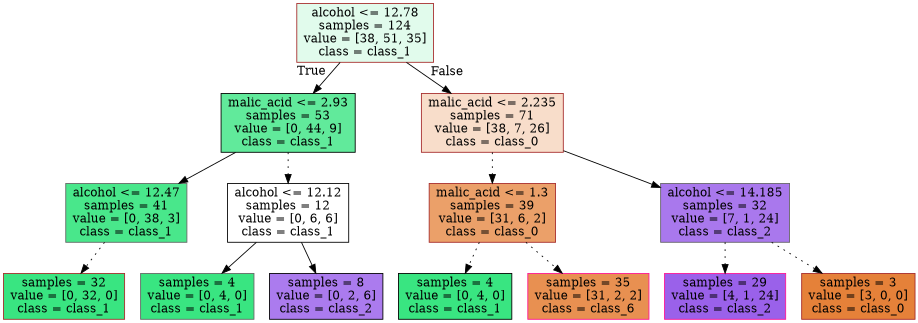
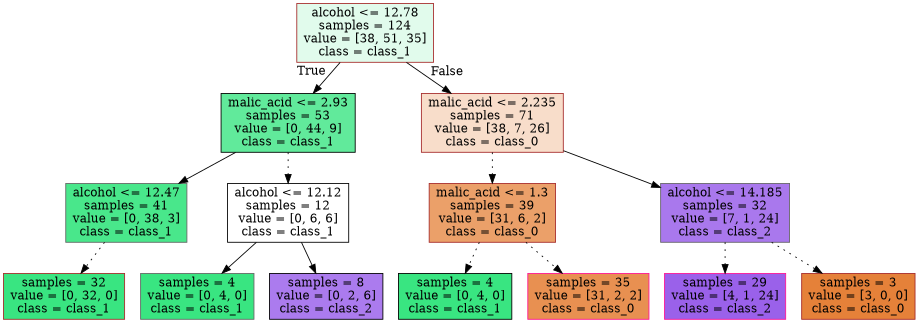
node "samples = 35 value = [31, 2, 2] class = class_6": label "samples = 35 value = [31, 2, 2] class = class_6" -> "samples = 35 value = [31, 2, 2] class = class_0"
